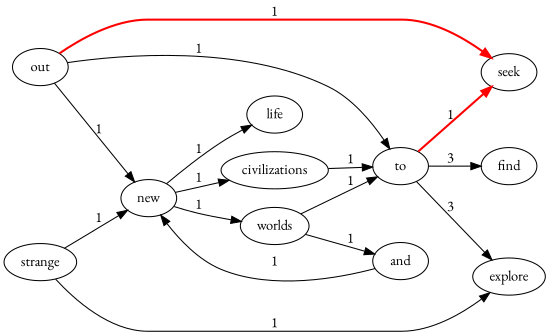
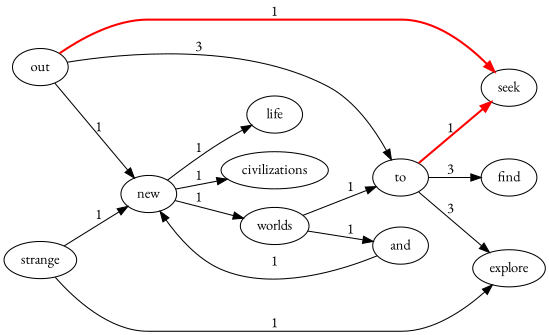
edge "out" -> "to": label "1" -> "3"
edge "civilizations" -> "to": removed, label "1"
